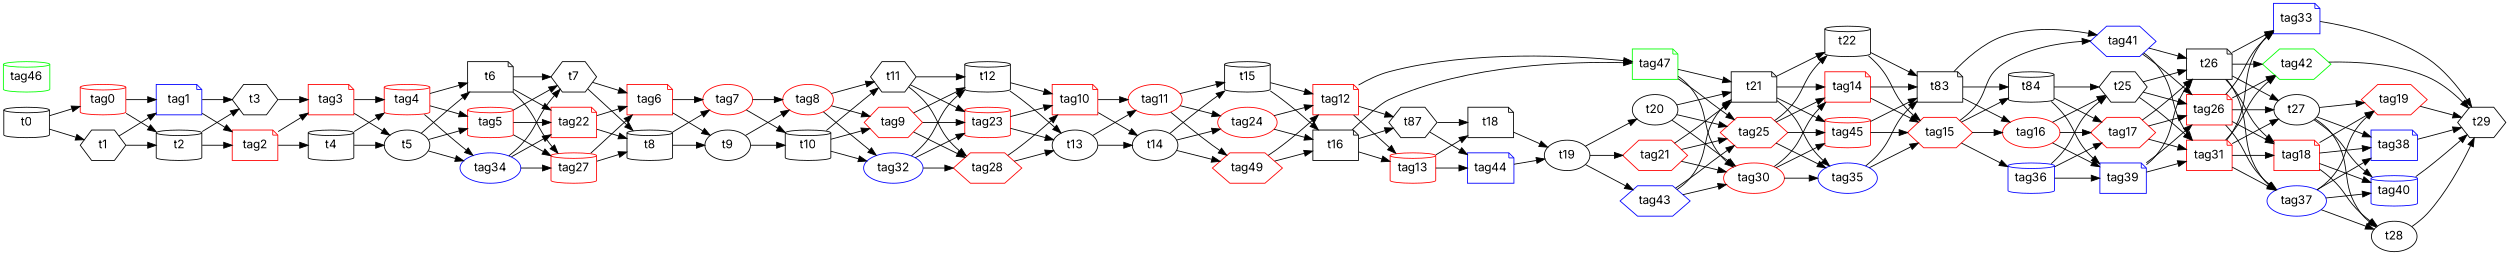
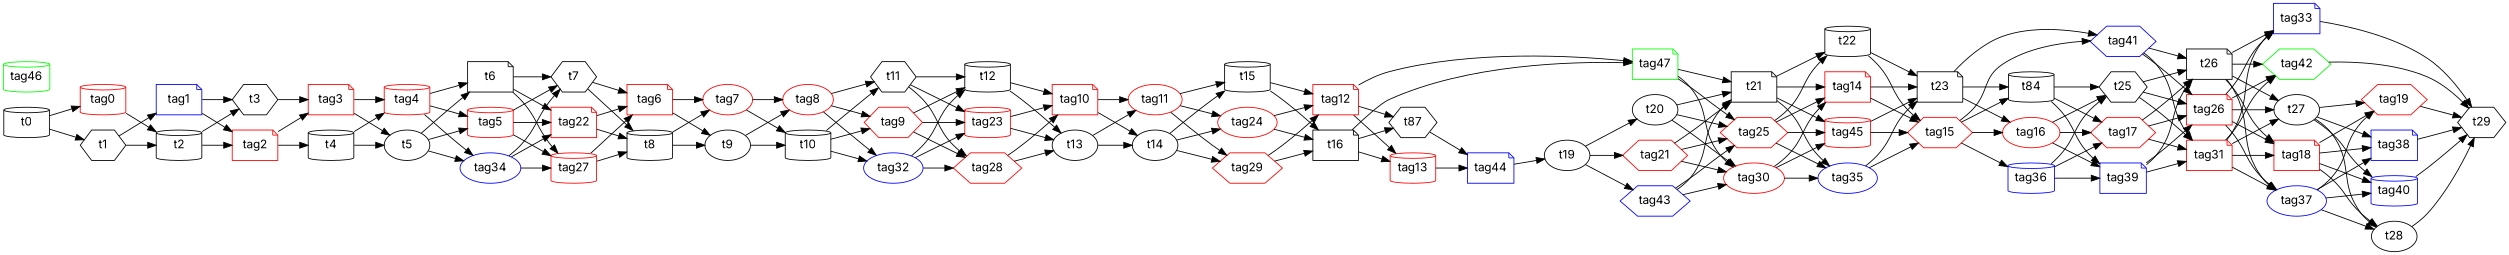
node "t83": label "t83" -> "t23"
edge "tag0" -> "tag1": removed
node "t18": removed
node "tag49": label "tag49" -> "tag29"
